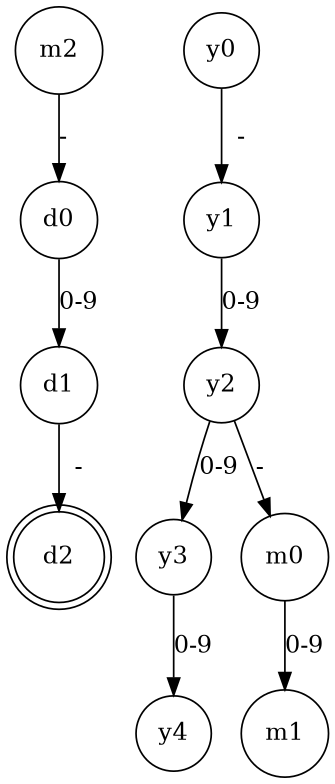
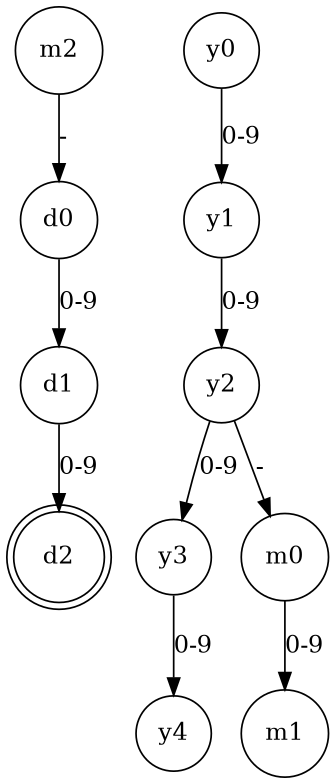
edge "y0" -> "y1": label "-" -> "0-9"
edge "d1" -> "d2": label "-" -> "0-9"
